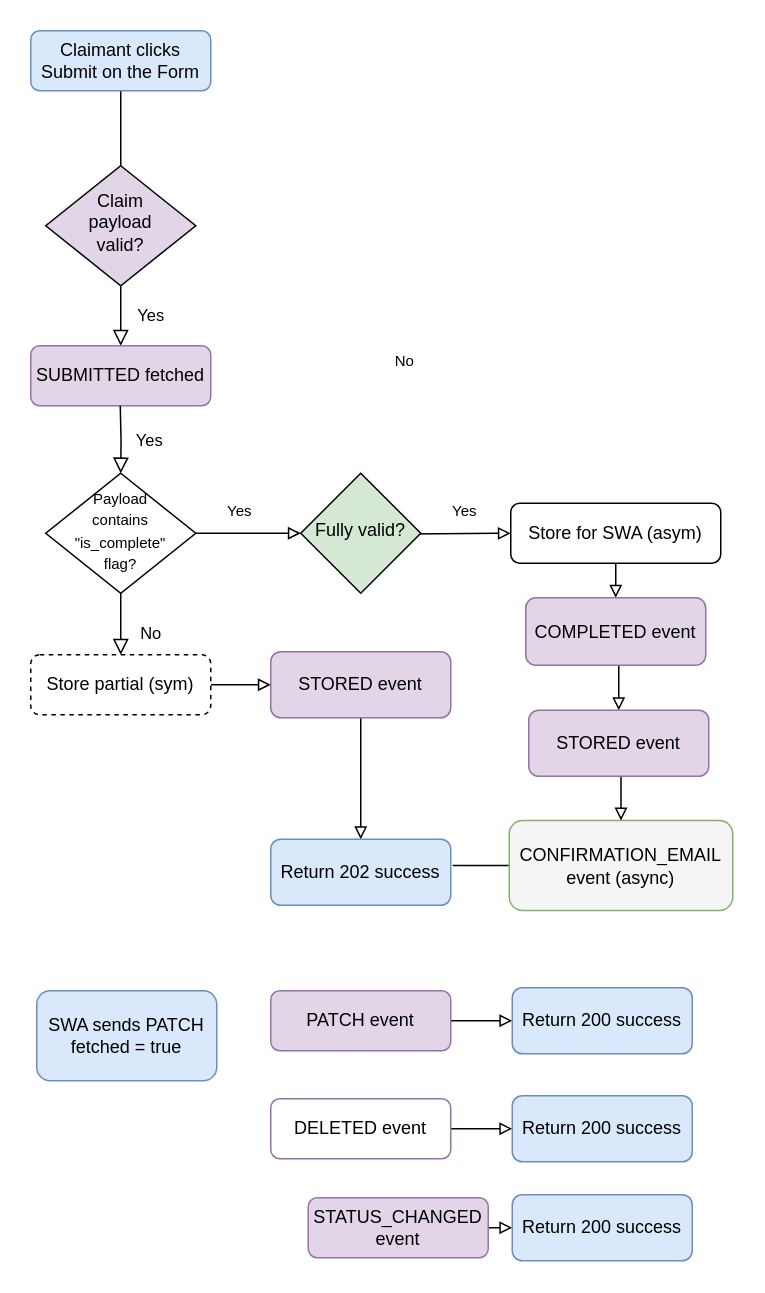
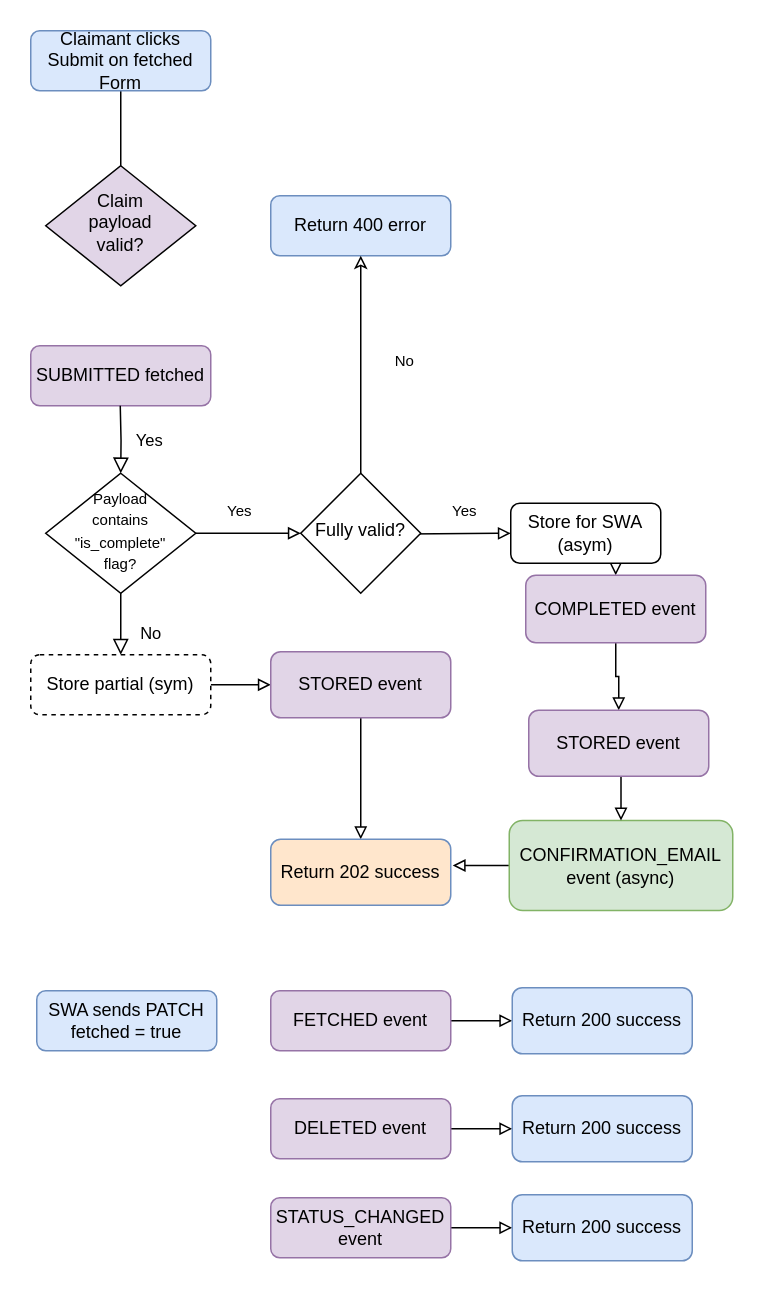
node "Claimant clicks Submit on the Form": label "Claimant clicks Submit on the Form" -> "Claimant clicks Submit on fetched Form"
node "Return 400 error": added
edge "Claim payload valid?" -> "SUBMITTED fetched": removed, label "Yes"
edge "Fully valid?" -> "Return 400 error": added
node "Fully valid?": fillcolor #d5e8d4 -> #ffffff
node "Store for SWA (asym)": size 210x60 -> 150x60
node "COMPLETED event": moved (616, 632) -> (616, 609)
edge "CONFIRMATION_EMAIL event (async)" -- "Return 202 success": arrowhead none -> block
node "CONFIRMATION_EMAIL event (async)": fillcolor #f5f5f5 -> #d5e8d4
node "Return 202 success": fillcolor #dae8fc -> #ffe6cc
node "PATCH event": label "PATCH event" -> "FETCHED event"
node "SWA sends PATCH fetched = true": size 180x90 -> 180x60
node "DELETED event": fillcolor #ffffff -> #e1d5e7
node "STATUS_CHANGED event": moved (398, 1228) -> (361, 1228)
